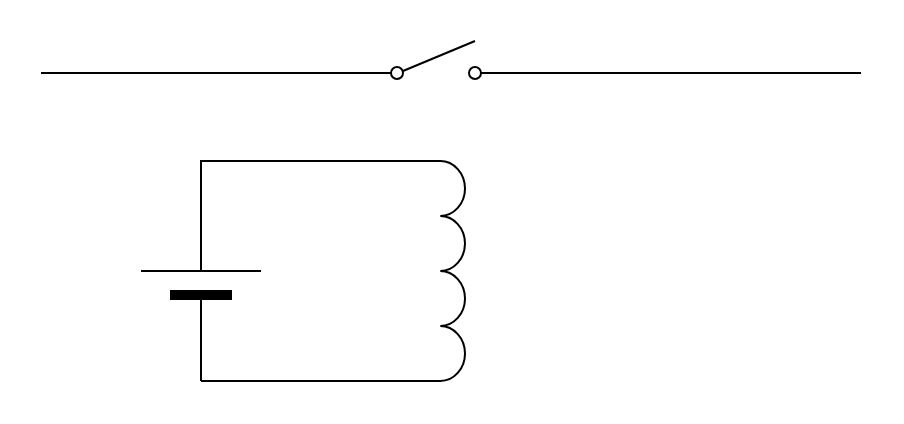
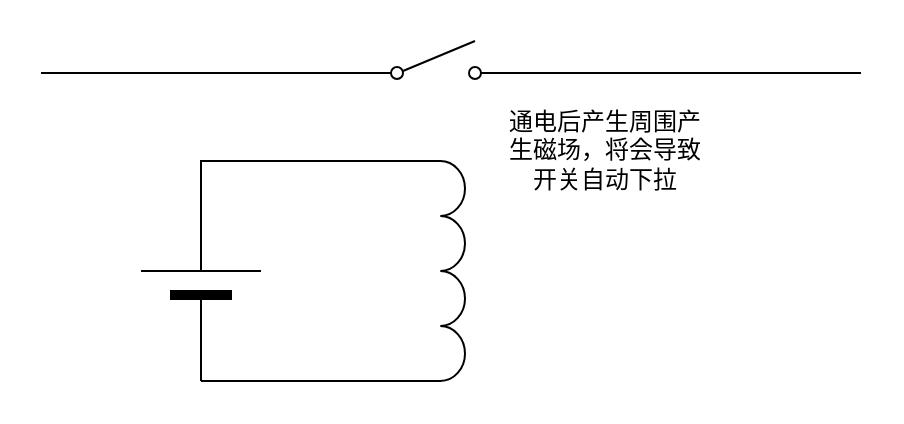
node "通电后产生周围产生磁场，将会导致开关自动下拉": added
